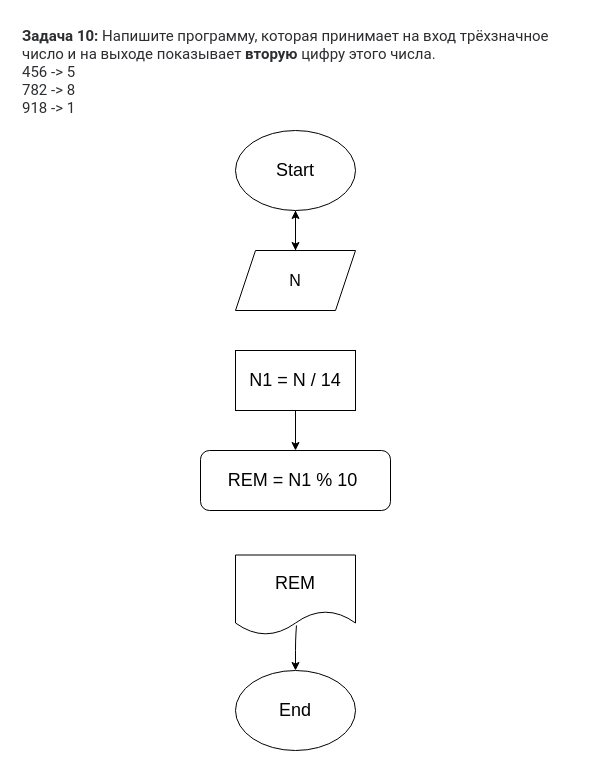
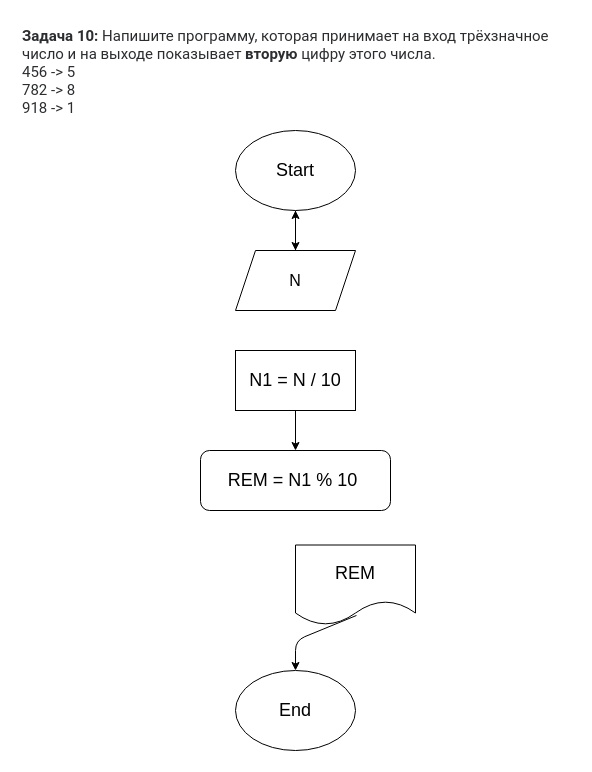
node "N1 = N / 14": label "N1 = N / 14" -> "N1 = N / 10"
node "REM": moved (296, 595) -> (356, 585)
